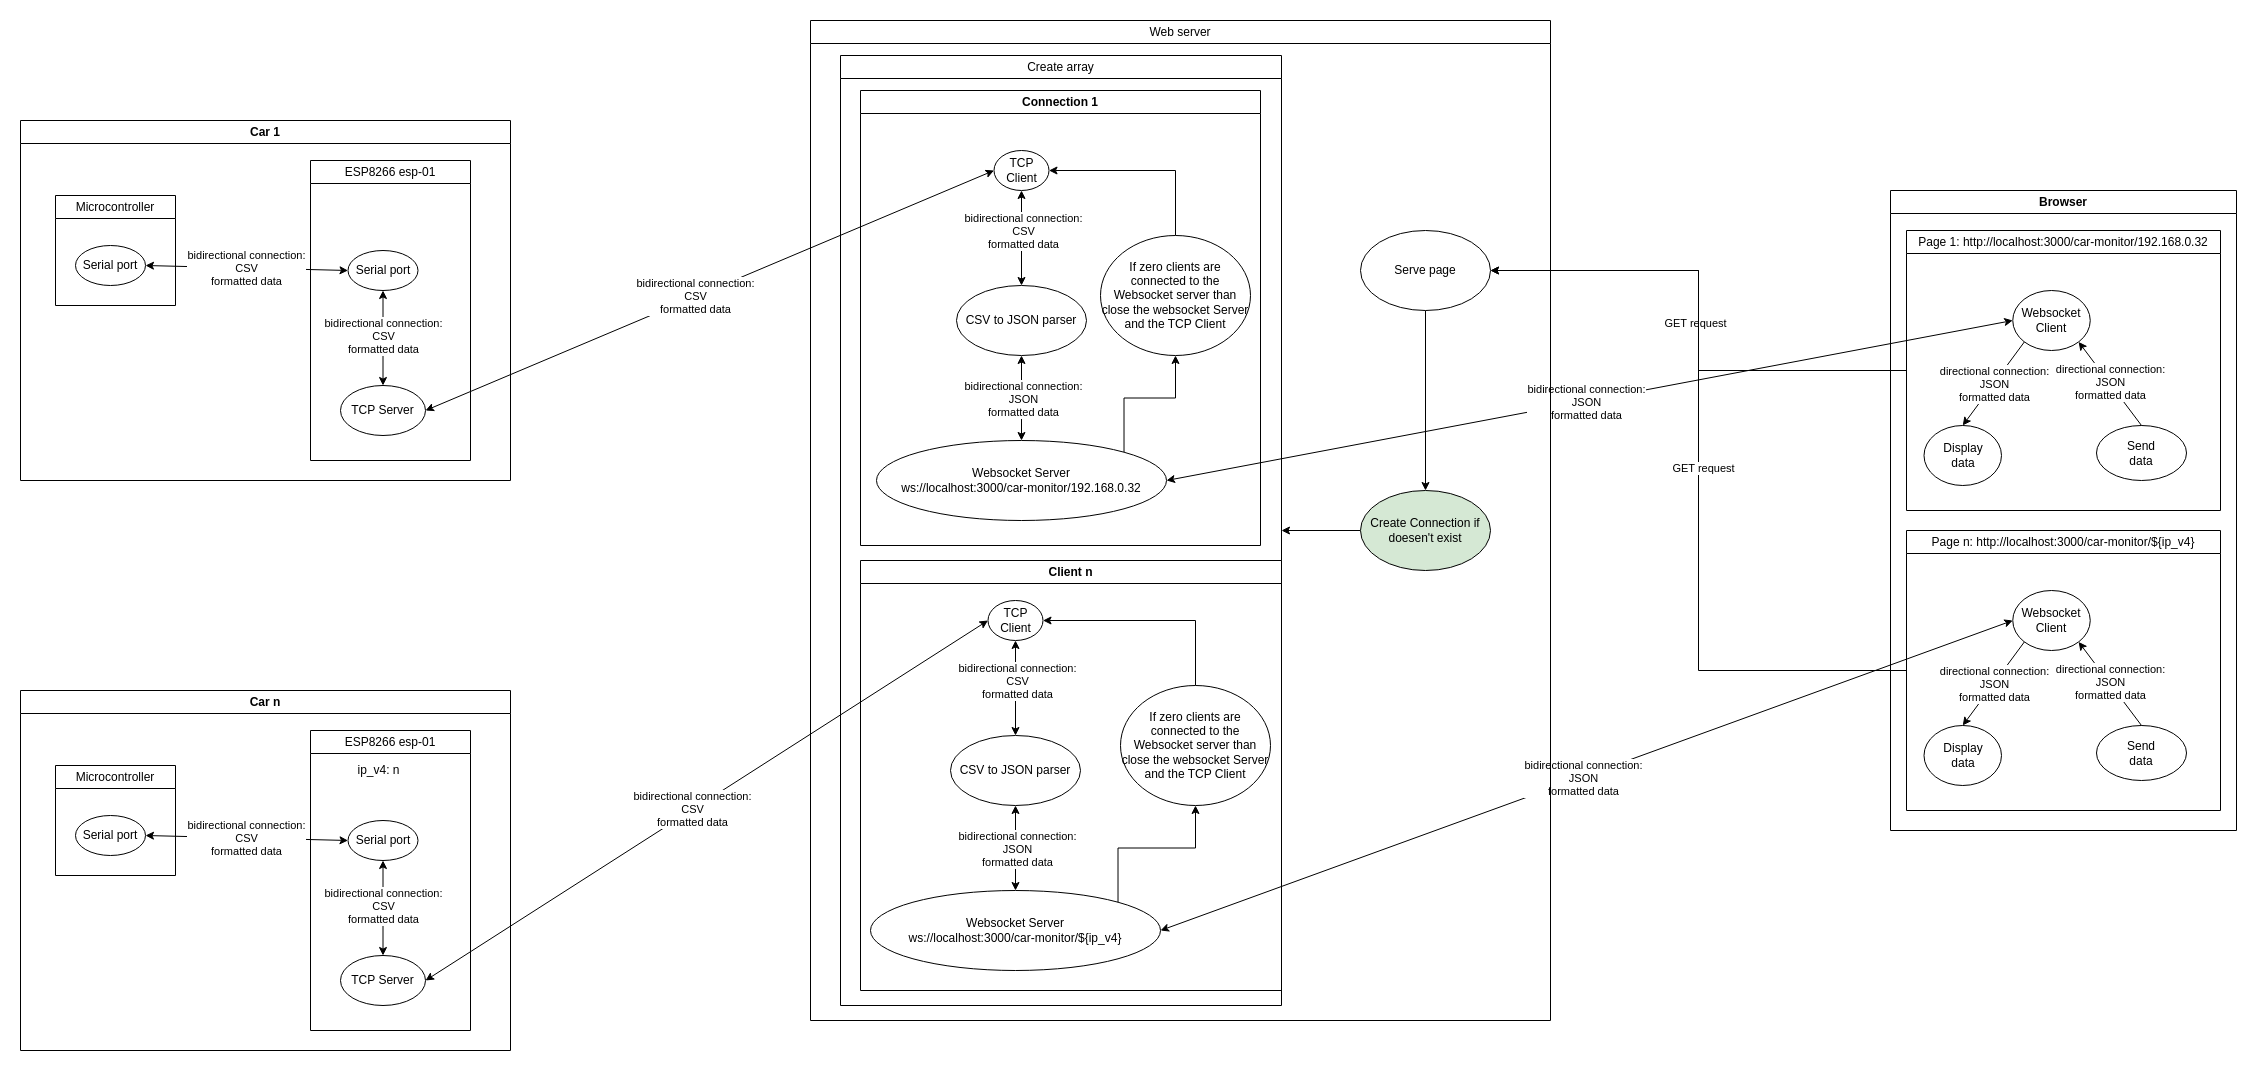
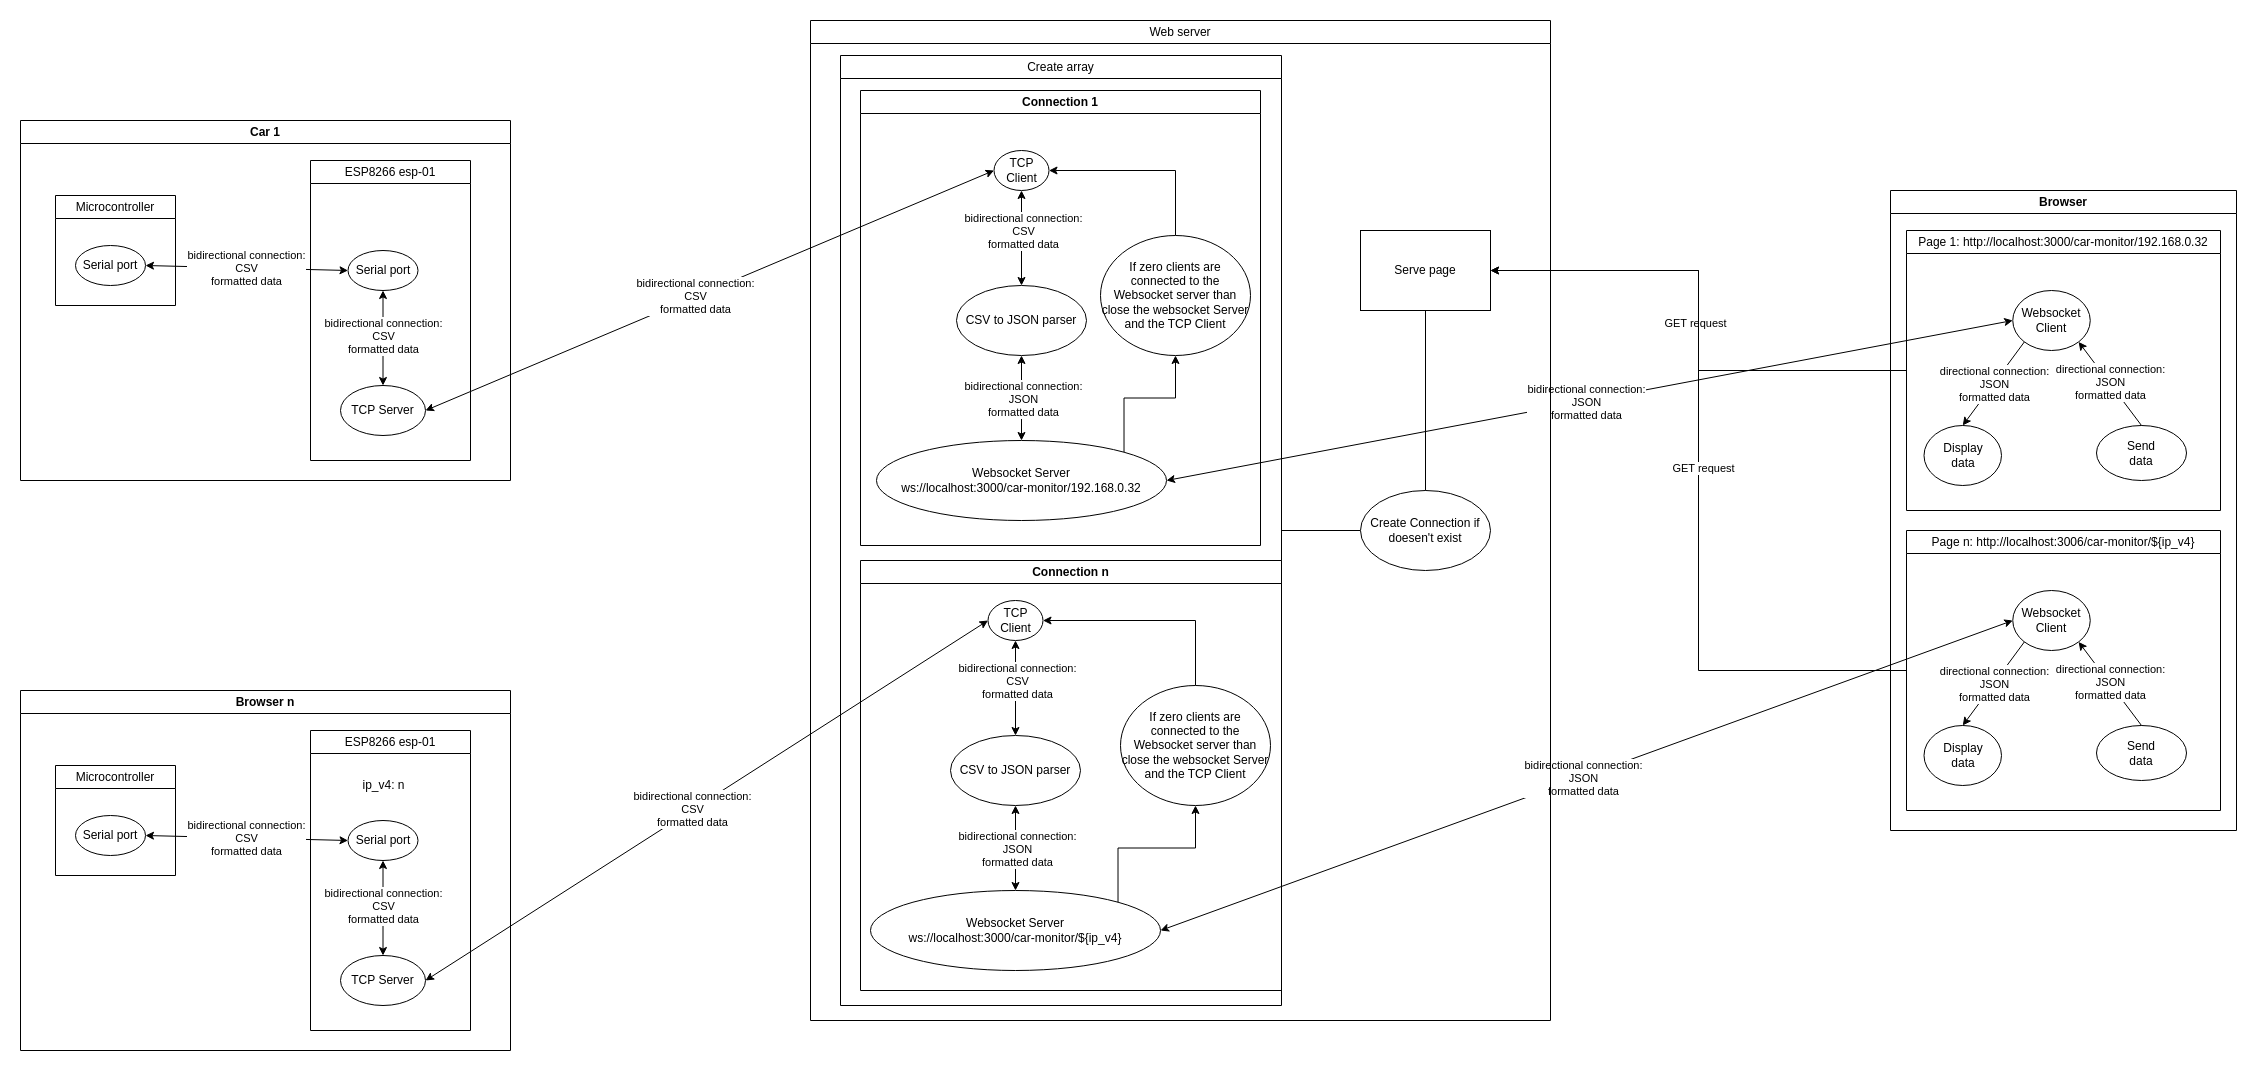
node "Serve page": shape ellipse -> rectangle
edge "Serve page" -> "Create Connection if doesen't exist": arrowhead classic -> none
edge "Create Connection if doesen't exist" -> "Create array": arrowhead classic -> none
node "Create Connection if doesen't exist": fillcolor #d5e8d4 -> #ffffff
node "Page n: http://localhost:3000/car-monitor/${ip_v4}": label "Page n: http://localhost:3000/car-monitor/${ip_v4}" -> "Page n: http://localhost:3006/car-monitor/${ip_v4}"
node "Client n": label "Client n" -> "Connection n"
node "Car n": label "Car n" -> "Browser n"
node "ip_v4: n": moved (378, 771) -> (383, 786)
